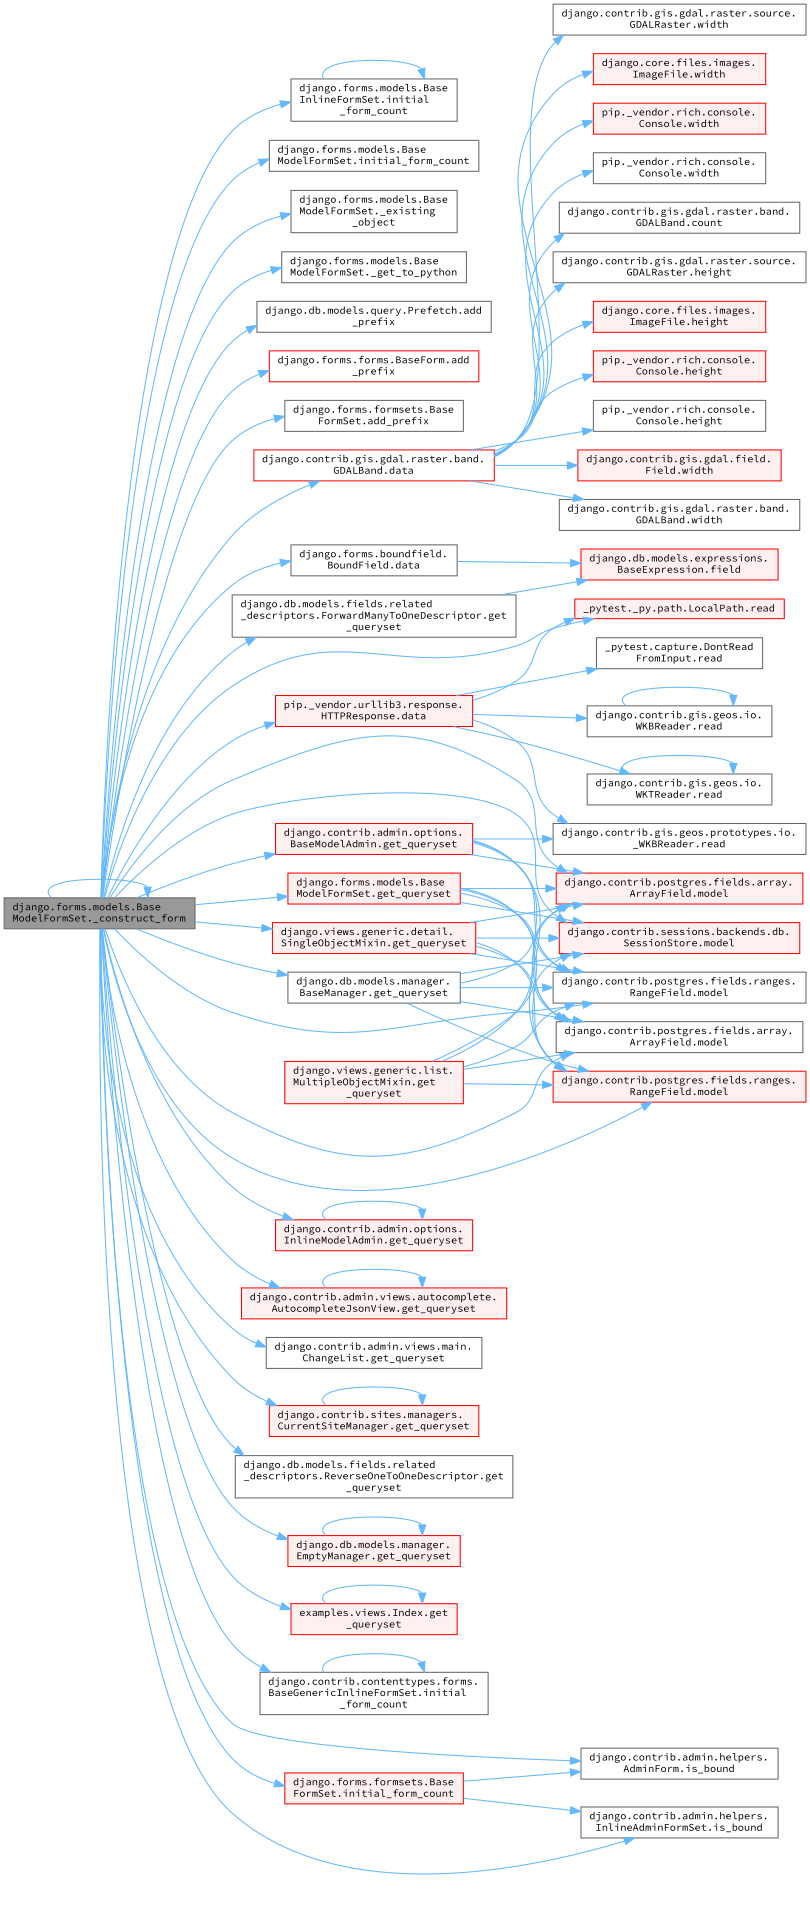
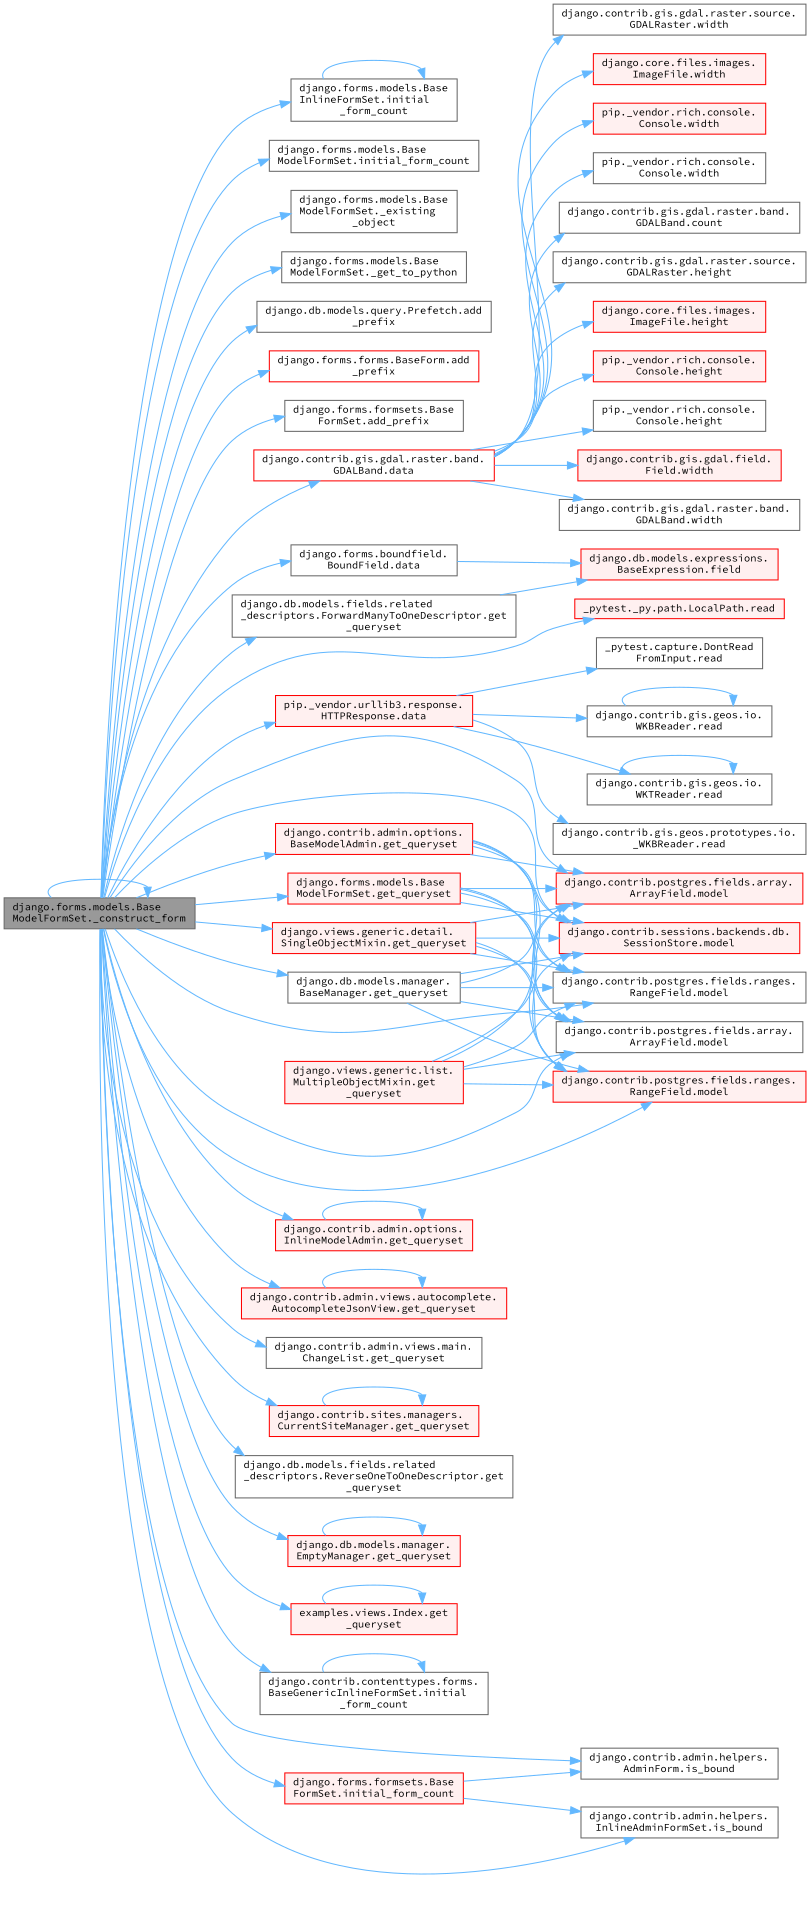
edge "pip._vendor.urllib3.response. HTTPResponse.data" -> "_pytest._py.path.LocalPath.read": removed
edge "django.contrib.admin.options. BaseModelAdmin.get_queryset" -> "django.contrib.gis.geos.prototypes.io. _WKBReader.read": now "django.contrib.admin.options. BaseModelAdmin.get_queryset" -> "django.contrib.sessions.backends.db. SessionStore.model"
